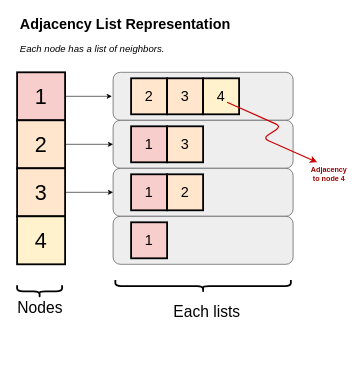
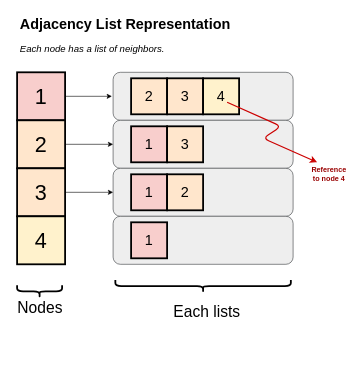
node "Adjacency to node 4": label "Adjacency to node 4" -> "Reference to node 4"
